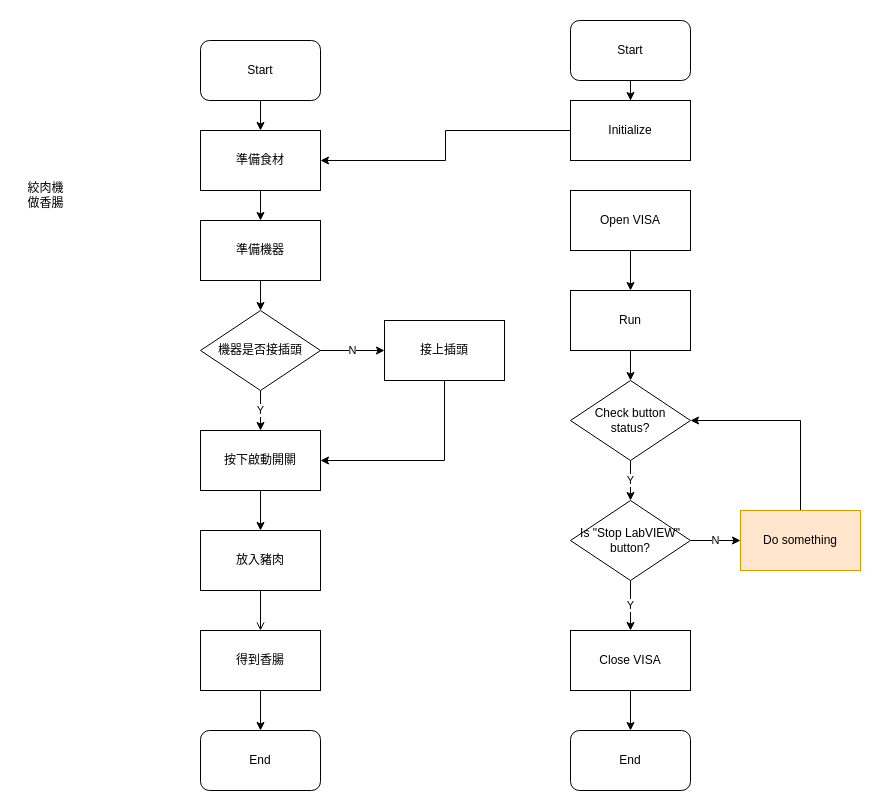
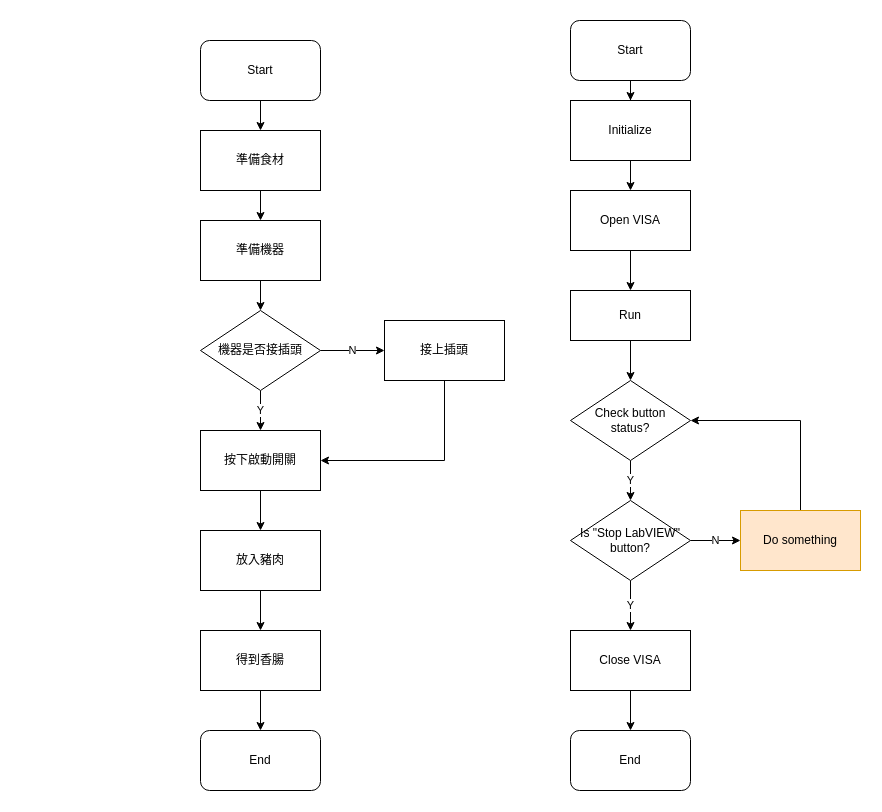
edge "Initialize" -> "準備食材": now "Initialize" -> "Open VISA"
node "絞肉機 做香腸": removed
node "Run": size 120x60 -> 120x50
edge "放入豬肉" -> "得到香腸": arrowhead open -> classic
